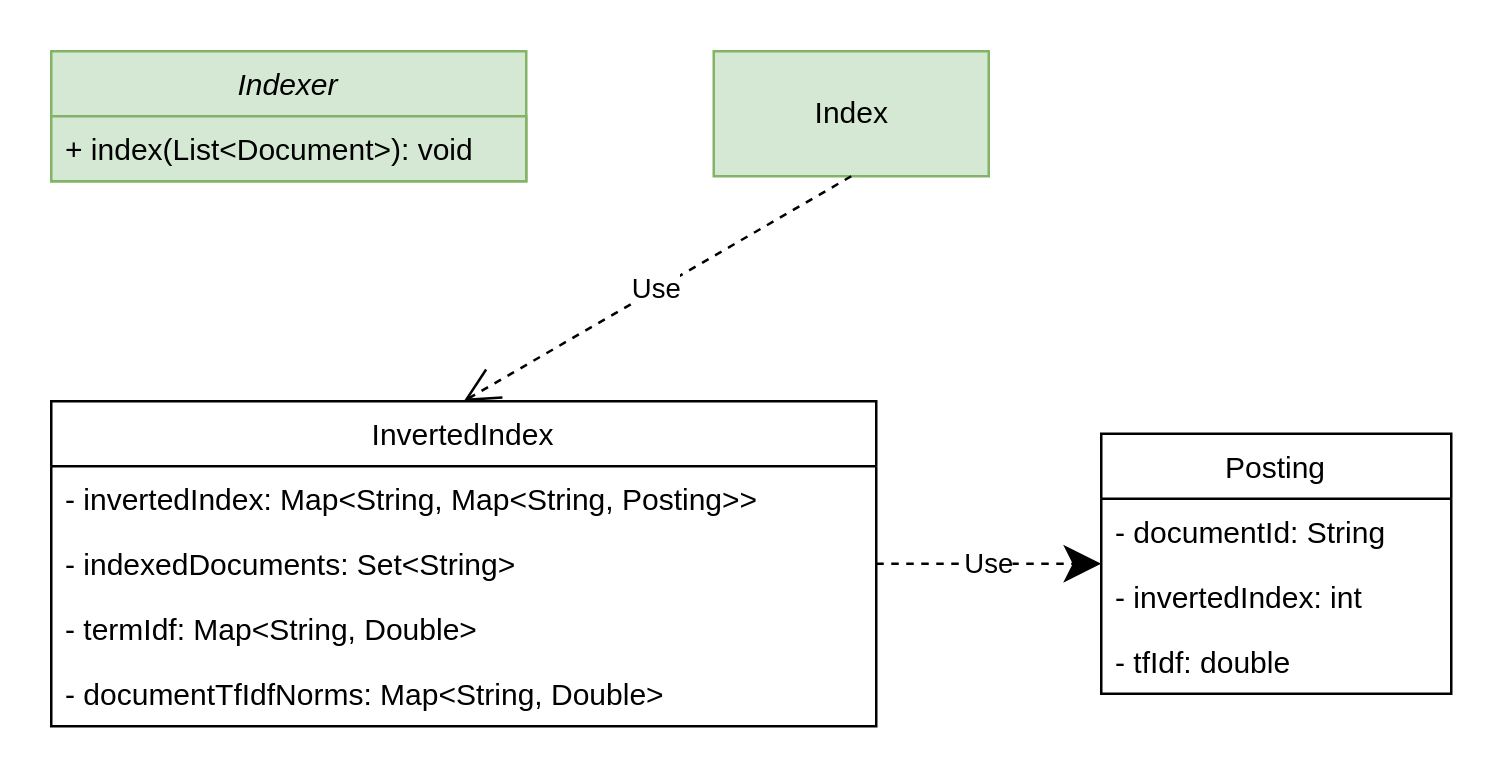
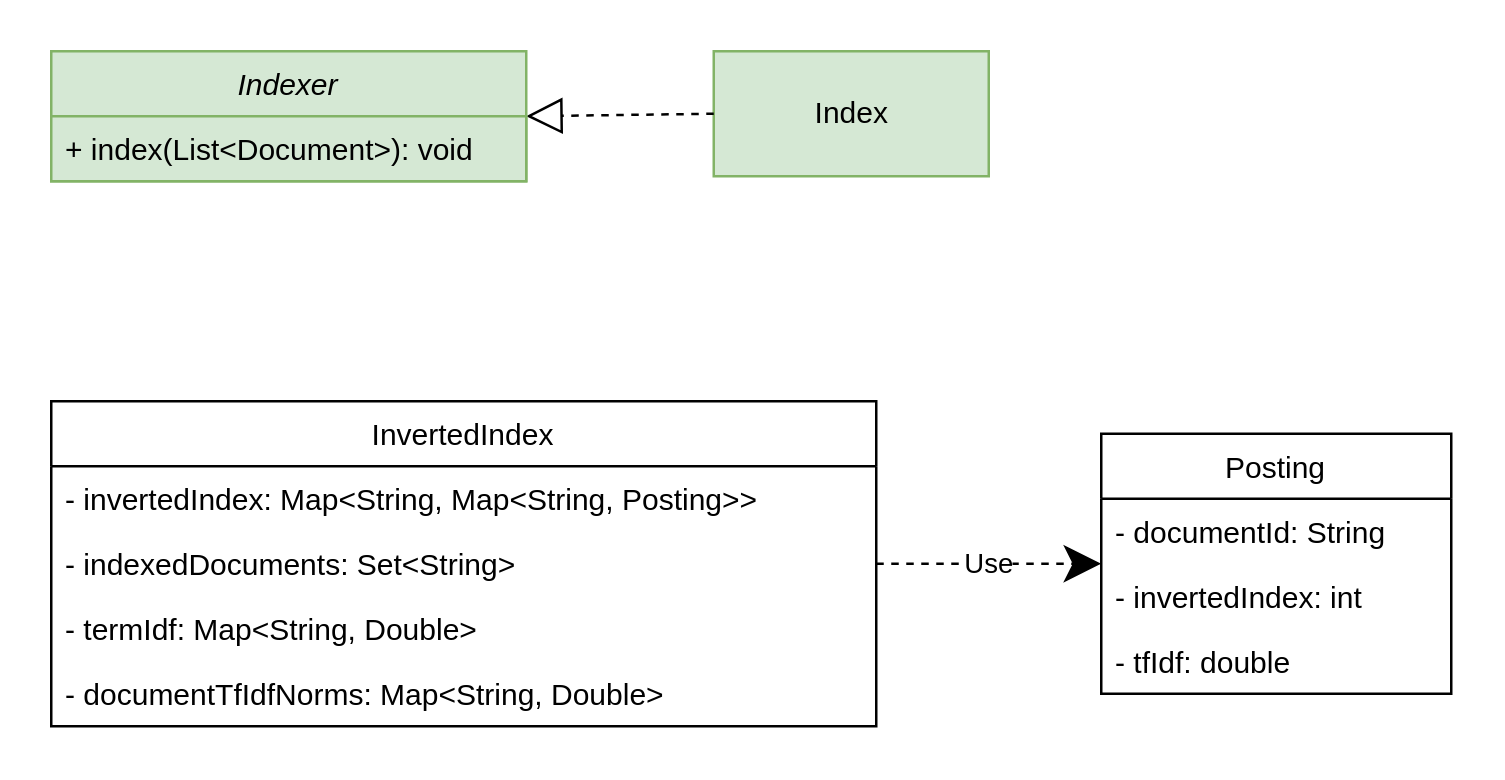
edge "Index" -> "Indexer": added
edge "Index" -> "InvertedIndex": removed, label "Use"
